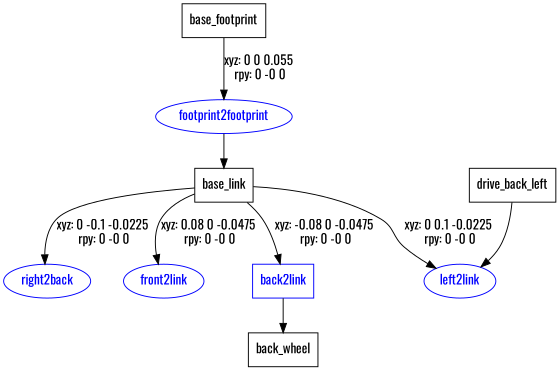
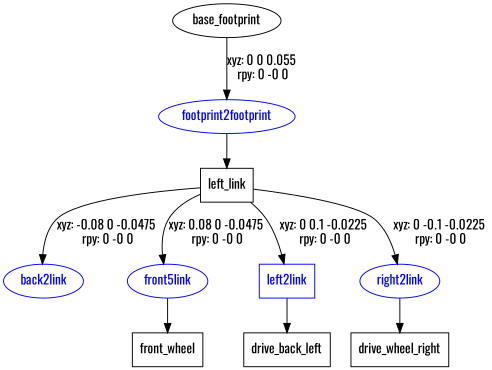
node "base_footprint": shape box -> ellipse
node "base_link": label "base_link" -> "left_link"
edge "drive_back_left" -> "left2link": reversed
node "right2back": label "right2back" -> "right2link"
node "front2link": label "front2link" -> "front5link"
node "back2link": shape box -> ellipse
node "left2link": shape ellipse -> box
node "front_wheel": added
node "back_wheel": removed
node "drive_wheel_right": added
